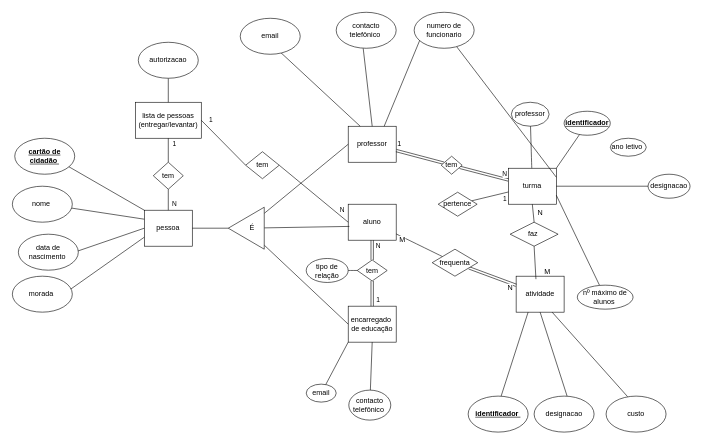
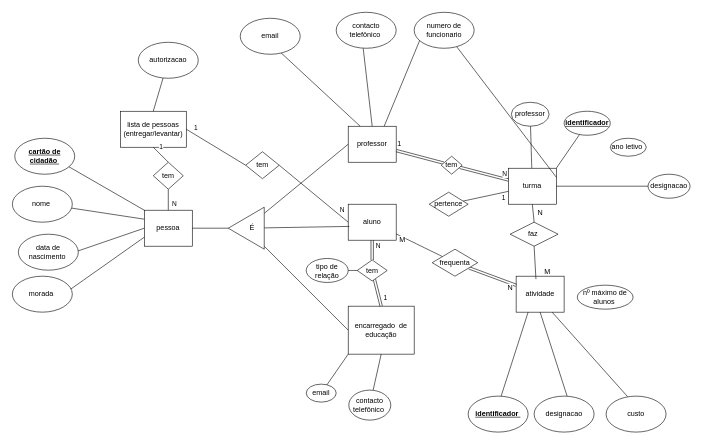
node "lista de pessoas (entregar/levantar)": moved (168, 120) -> (153, 129)
node "pertence": moved (458, 204) -> (449, 204)
edge "turma" -- "nº máximo de alunos": removed
node "encarregado de educação": size 48x36 -> 66x48
